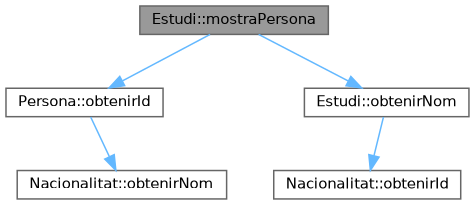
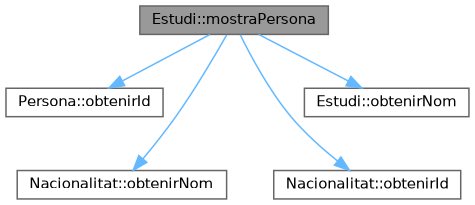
edge "Estudi::obtenirNom" -> "Nacionalitat::obtenirId": now "Estudi::mostraPersona" -> "Nacionalitat::obtenirId"
edge "Persona::obtenirId" -> "Nacionalitat::obtenirNom": now "Estudi::mostraPersona" -> "Nacionalitat::obtenirNom"
